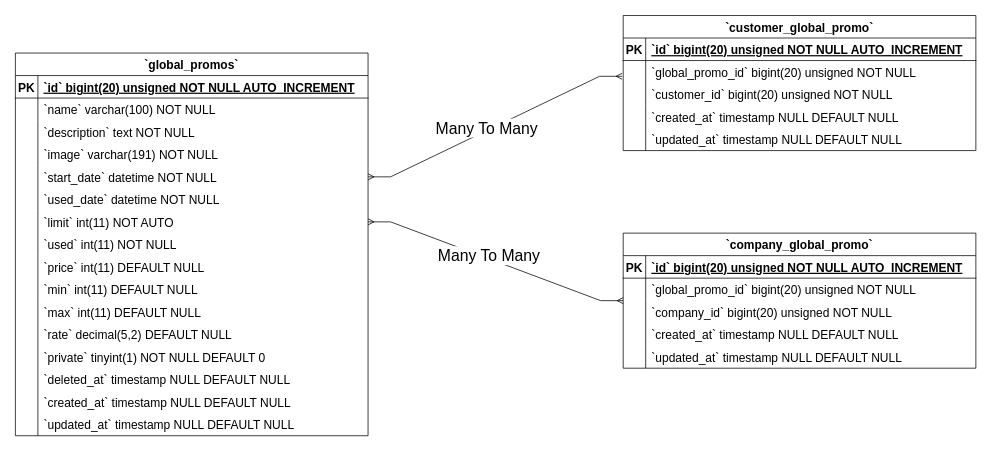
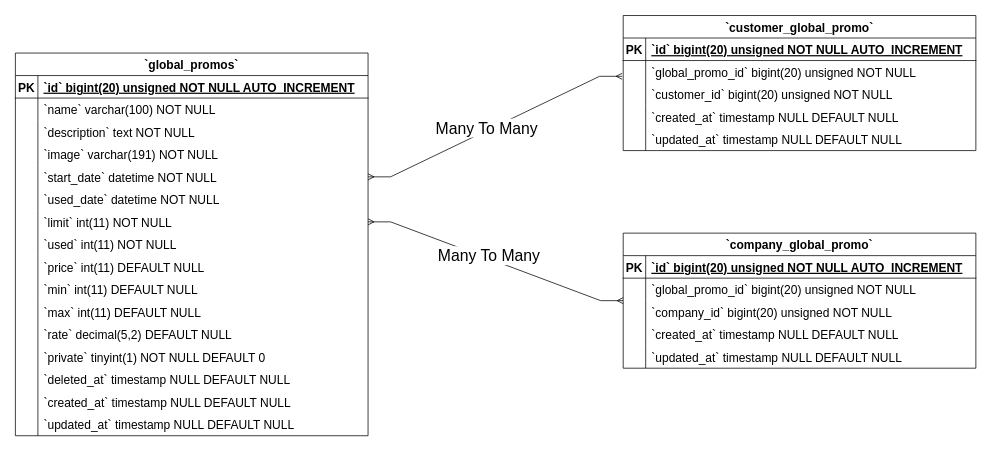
node "`limit` int(11) NOT AUTO": label "`limit` int(11) NOT AUTO" -> "`limit` int(11) NOT NULL"
